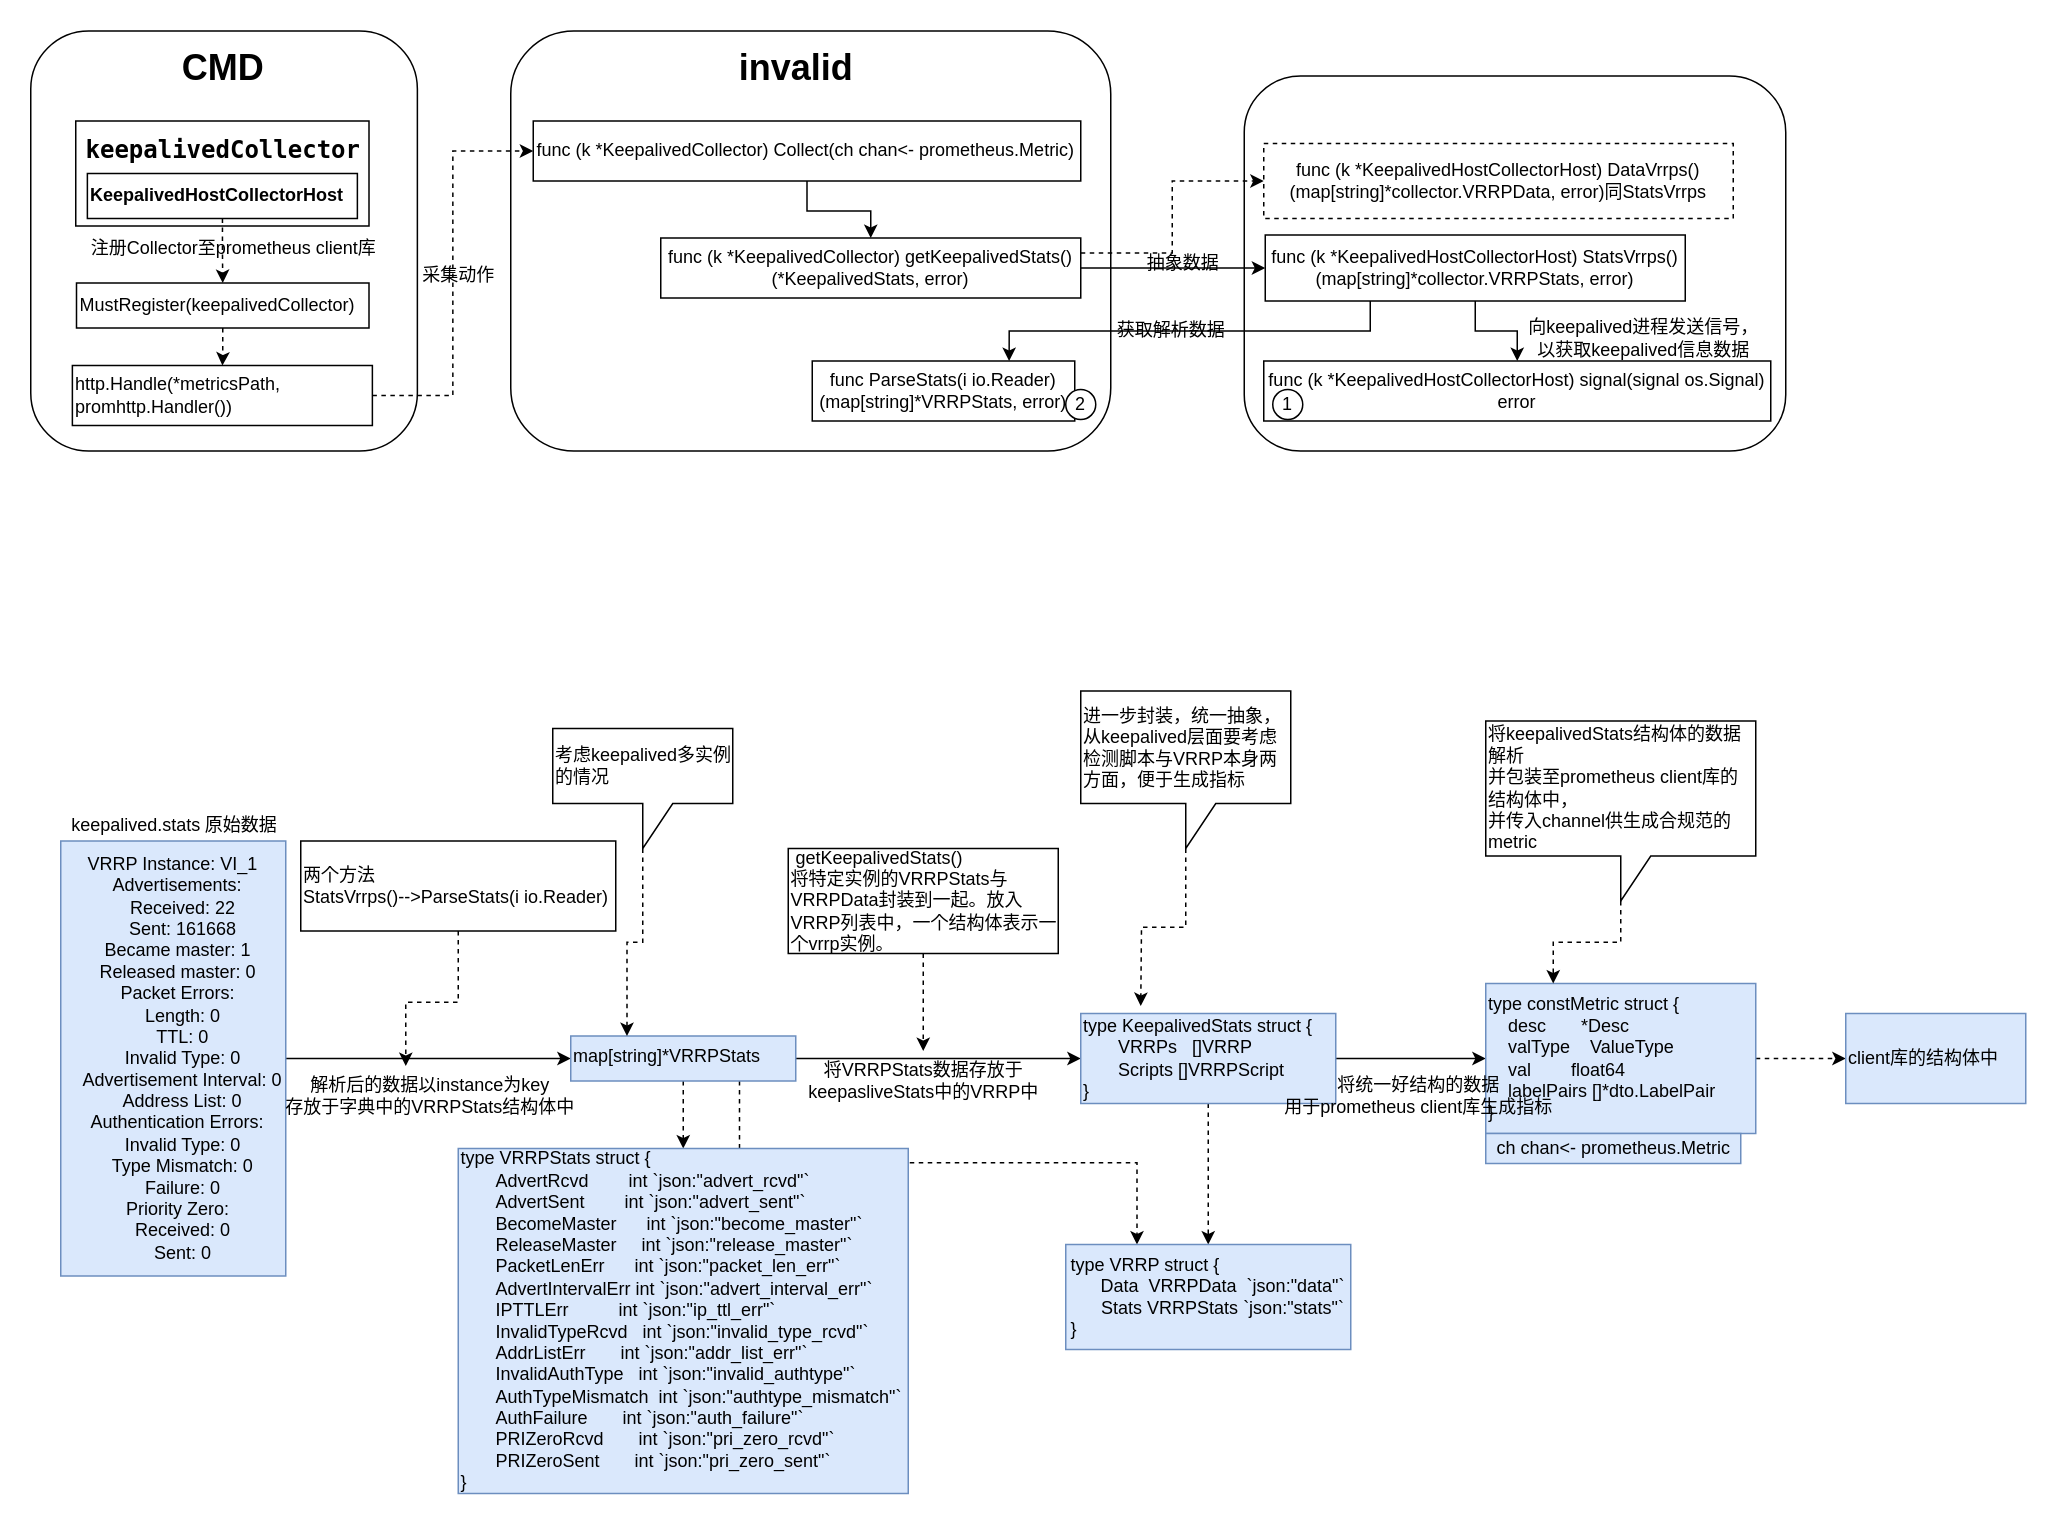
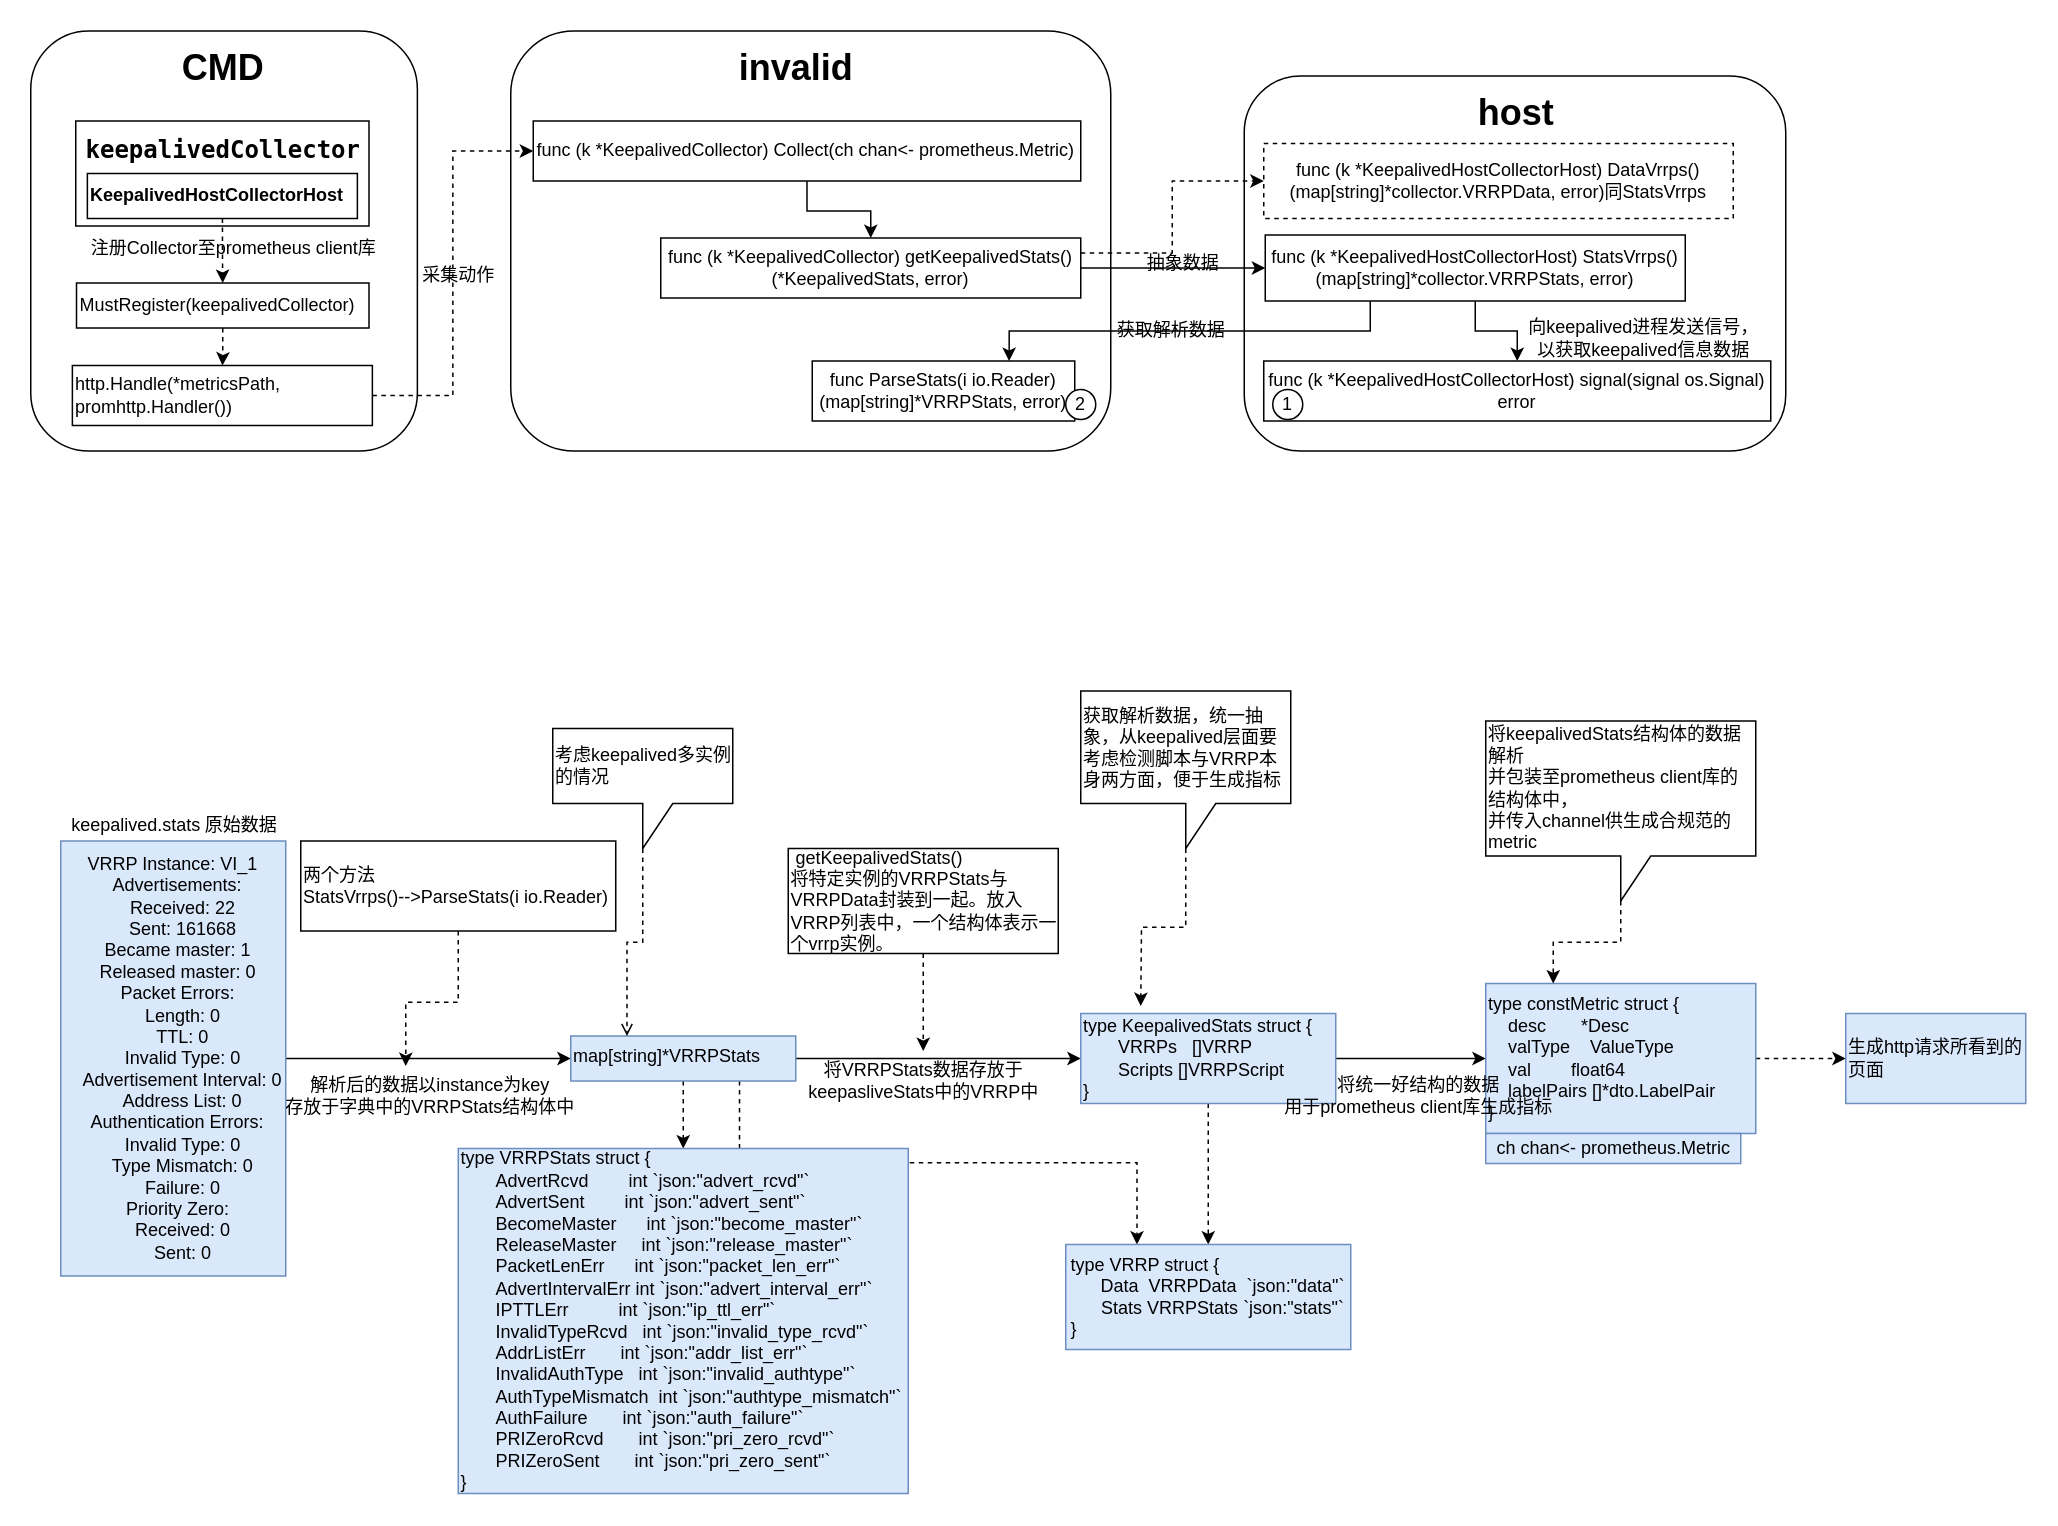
node "host": added
node "进一步封装，统一抽象，从keepalived层面要考虑检测脚本与VRRP本身两方面，便于生成指标": label "进一步封装，统一抽象，从keepalived层面要考虑检测脚本与VRRP本身两方面，便于生成指标" -> "获取解析数据，统一抽象，从keepalived层面要考虑检测脚本与VRRP本身两方面，便于生成指标"
edge "考虑keepalived多实例的情况" -> "map[string]*VRRPStats": arrowhead classic -> open
node "client库的结构体中": label "client库的结构体中" -> "生成http请求所看到的页面"
